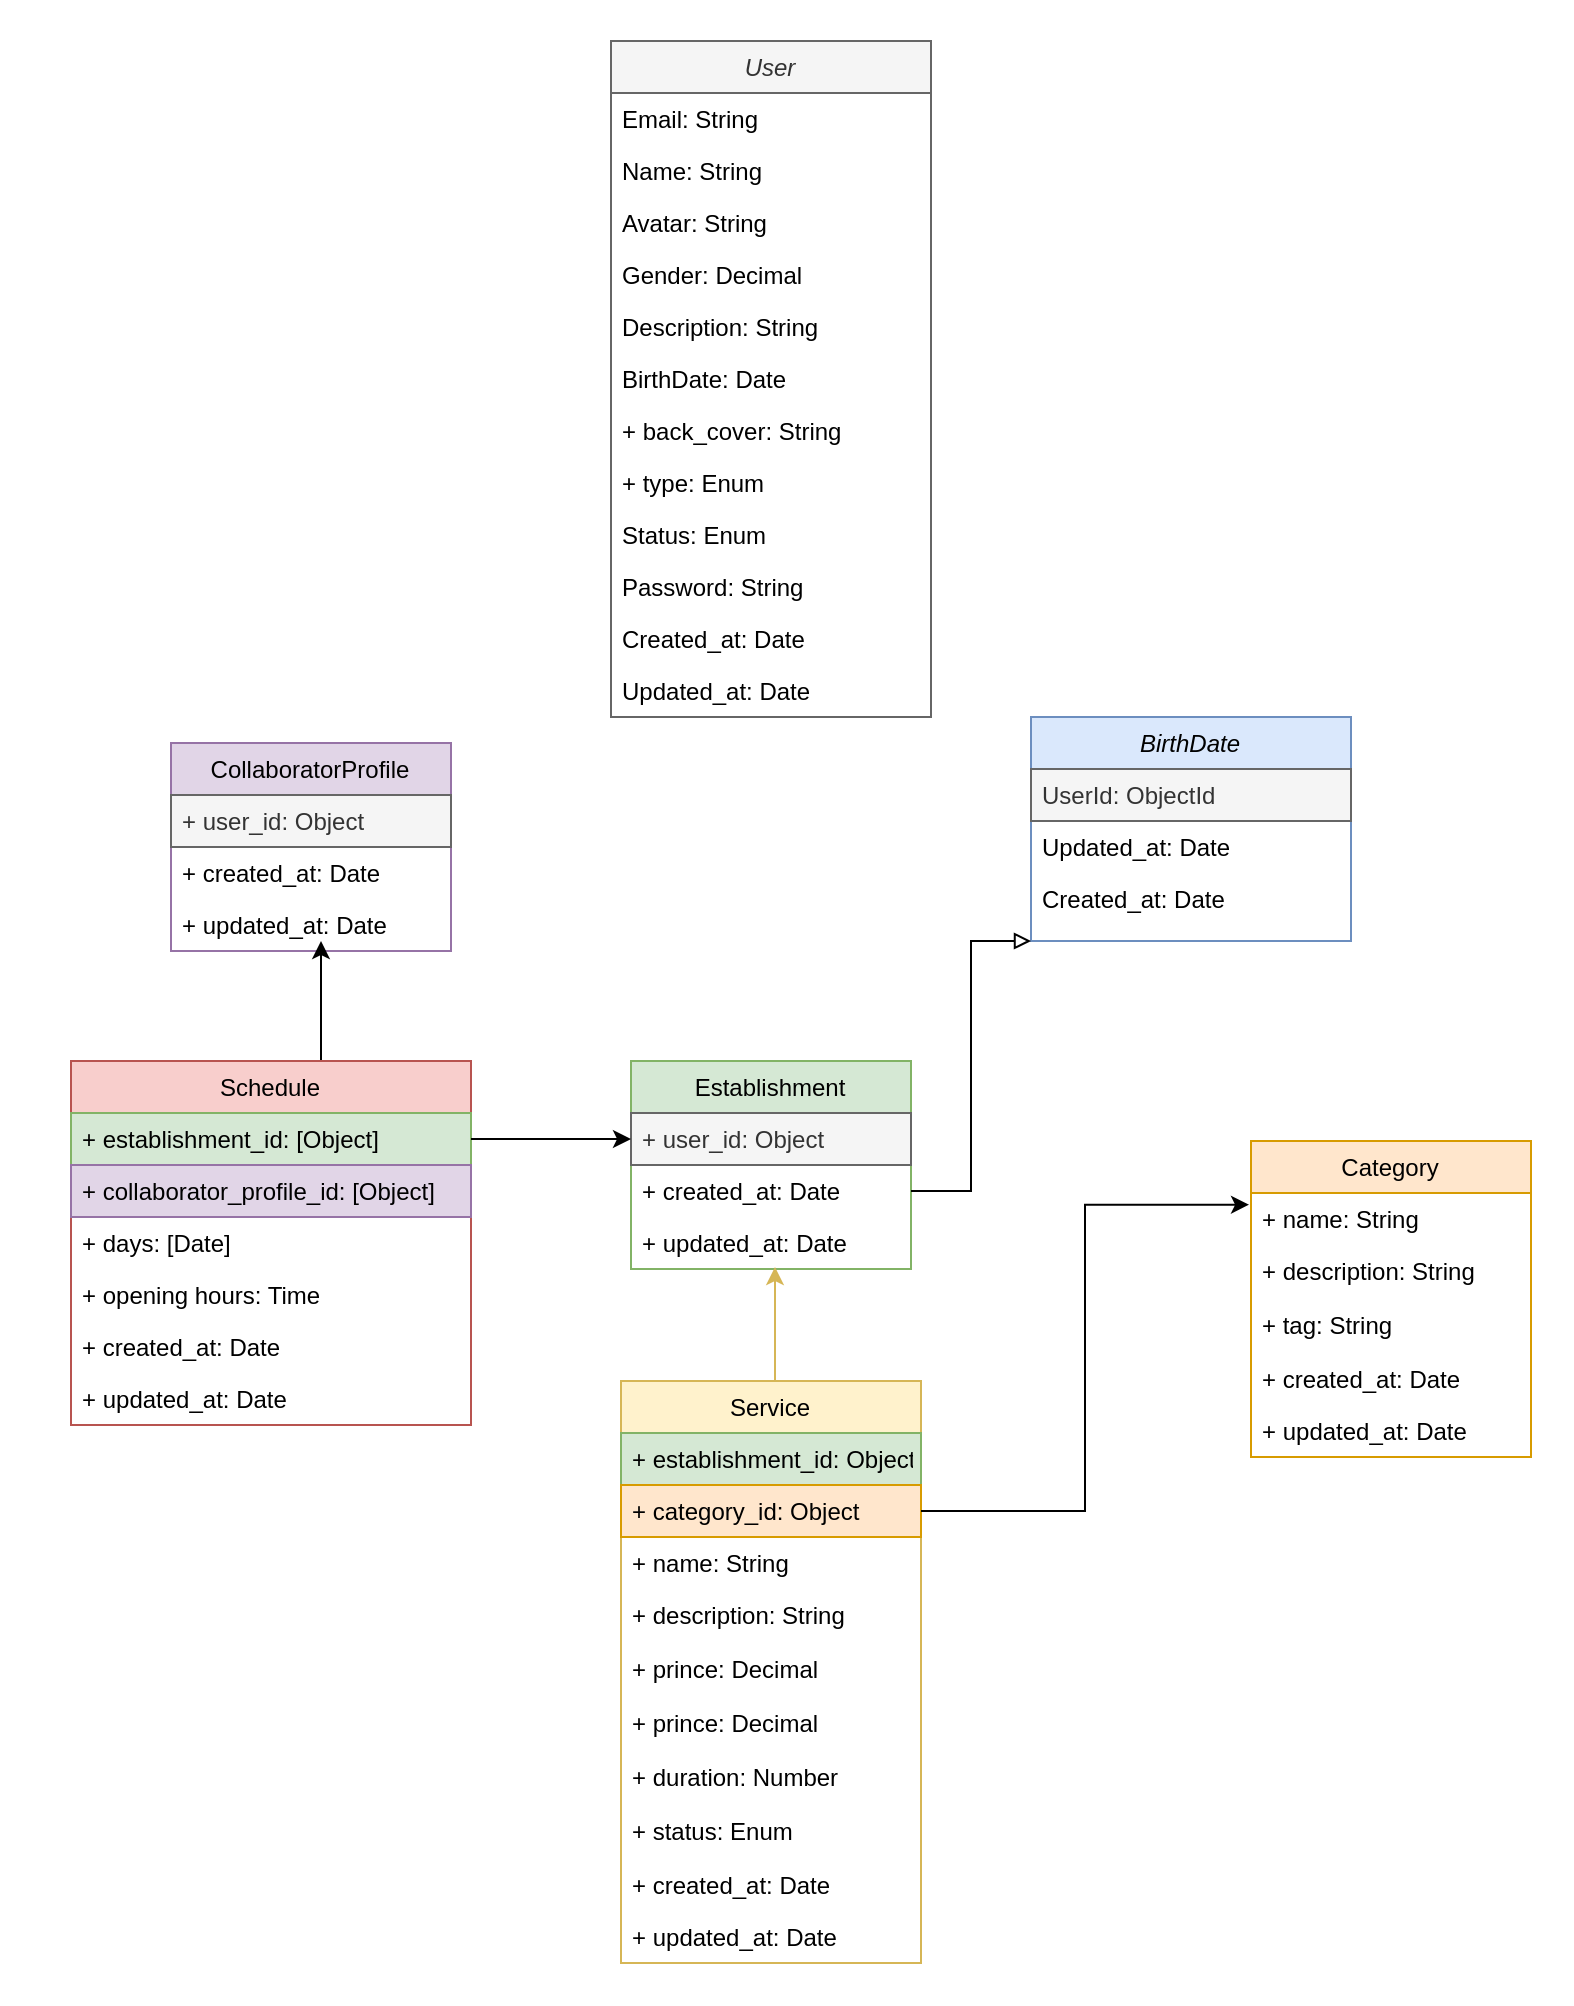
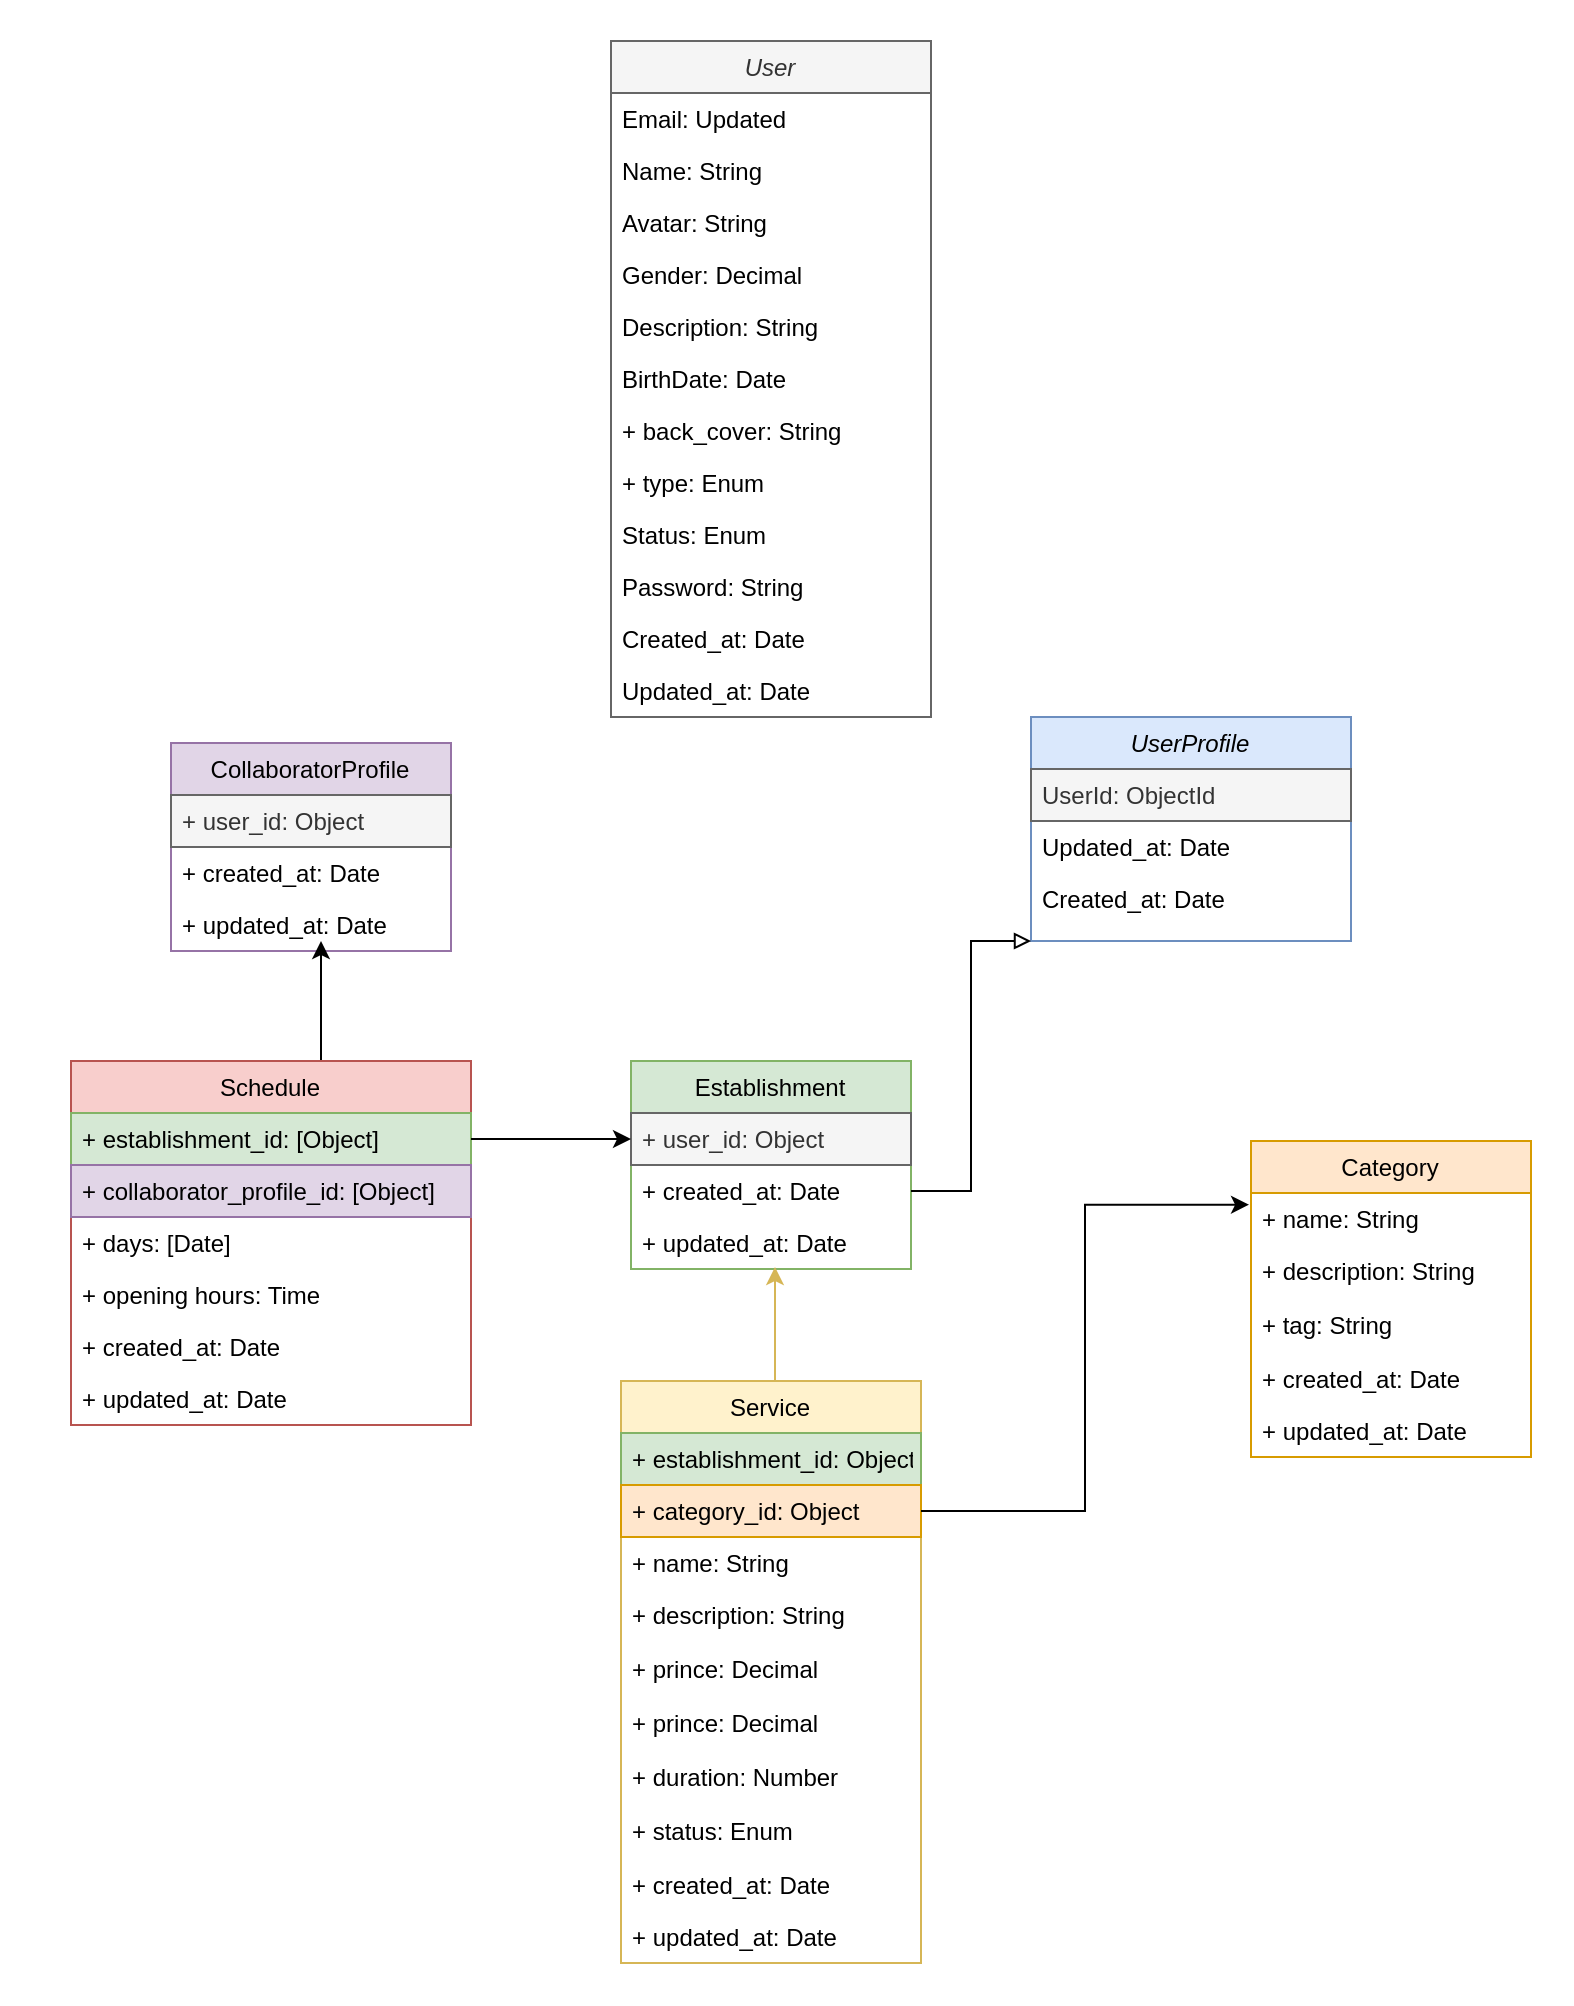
node "Email: String": label "Email: String" -> "Email: Updated"
node "BirthDate": label "BirthDate" -> "UserProfile"
